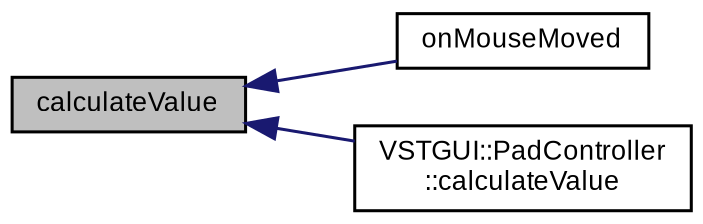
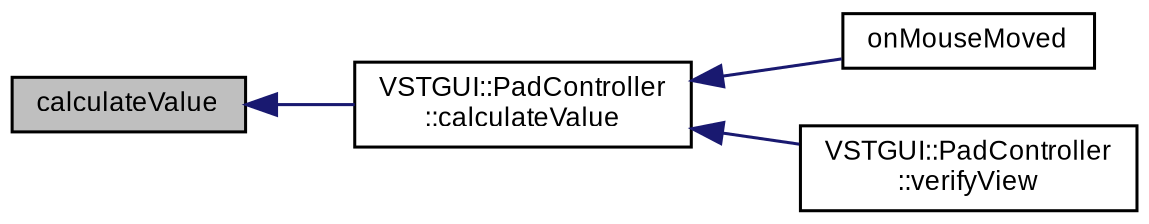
edge "onMouseMoved" -> "calculateValue": now "onMouseMoved" -> "VSTGUI::PadController ::calculateValue"
node "VSTGUI::PadController ::verifyView": added
